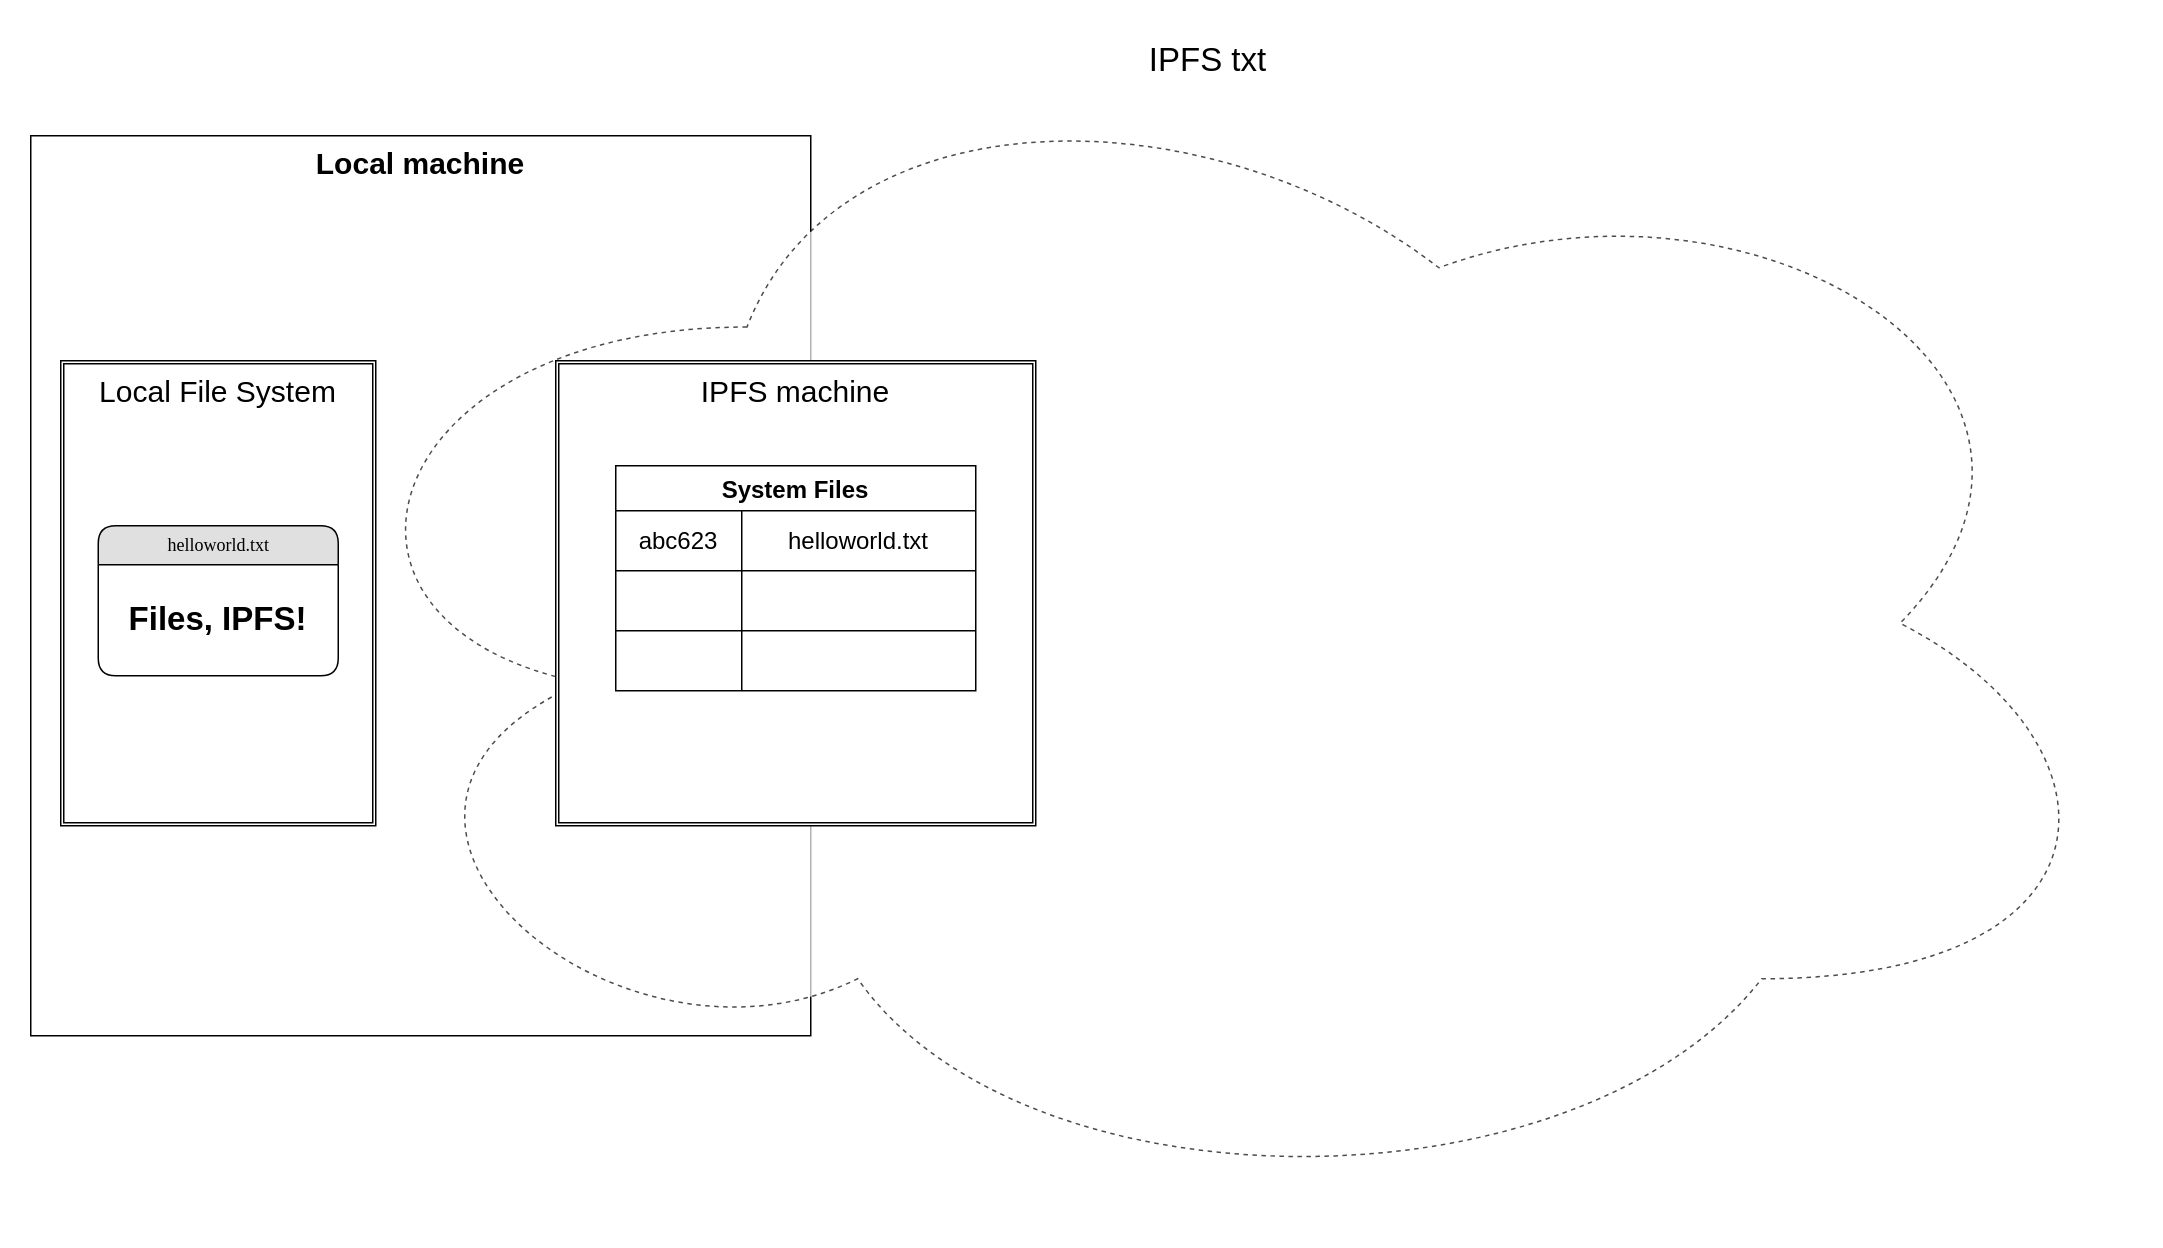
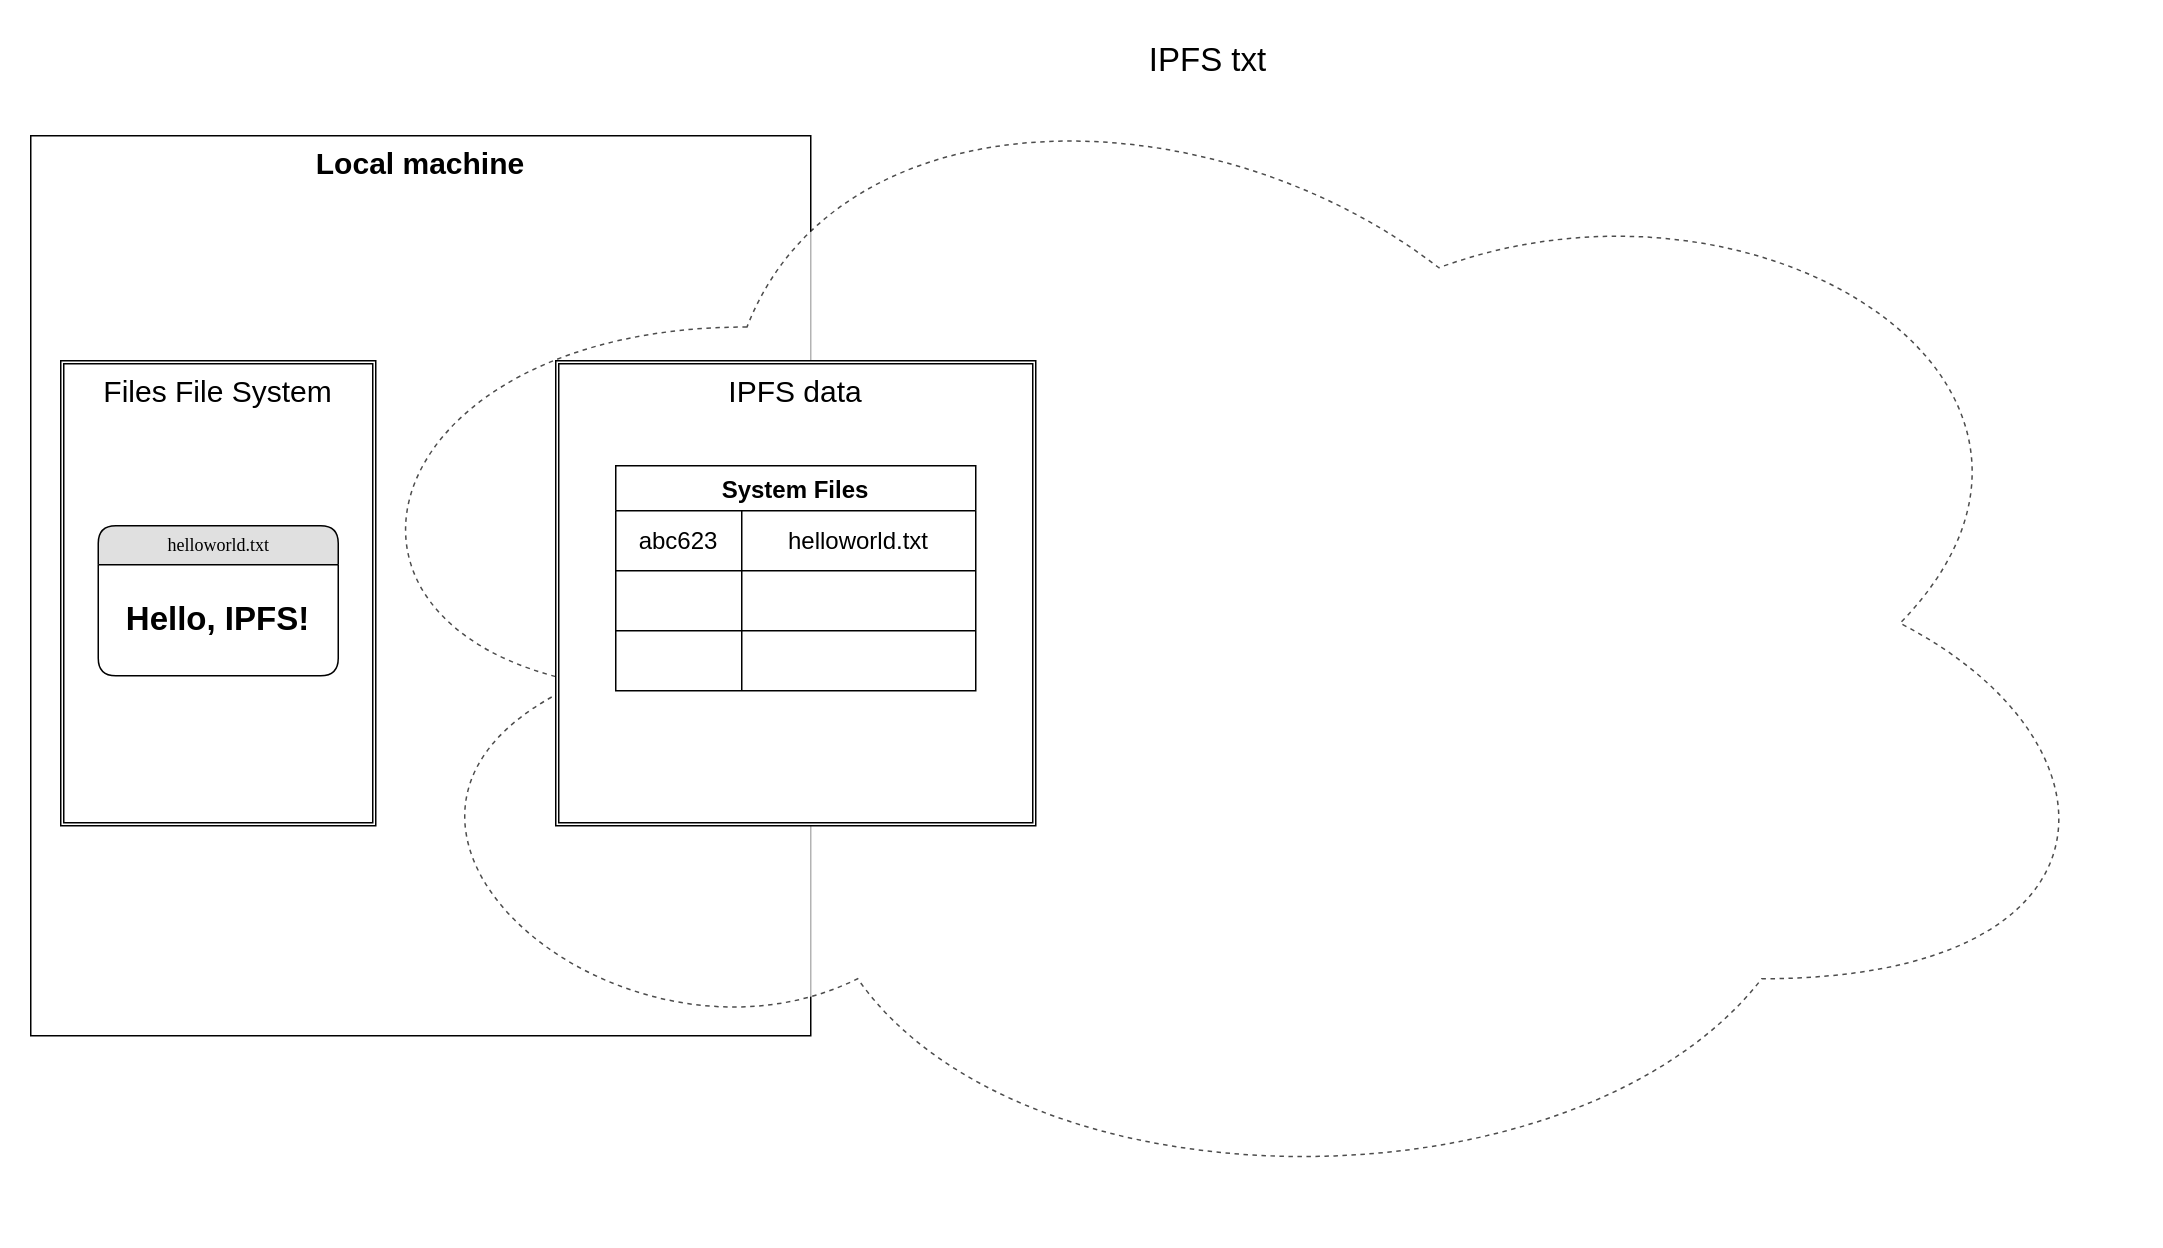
node "Local File System": label "Local File System" -> "Files File System"
node "IPFS machine": label "IPFS machine" -> "IPFS data"
node "Files, IPFS!": label "Files, IPFS!" -> "Hello, IPFS!"
